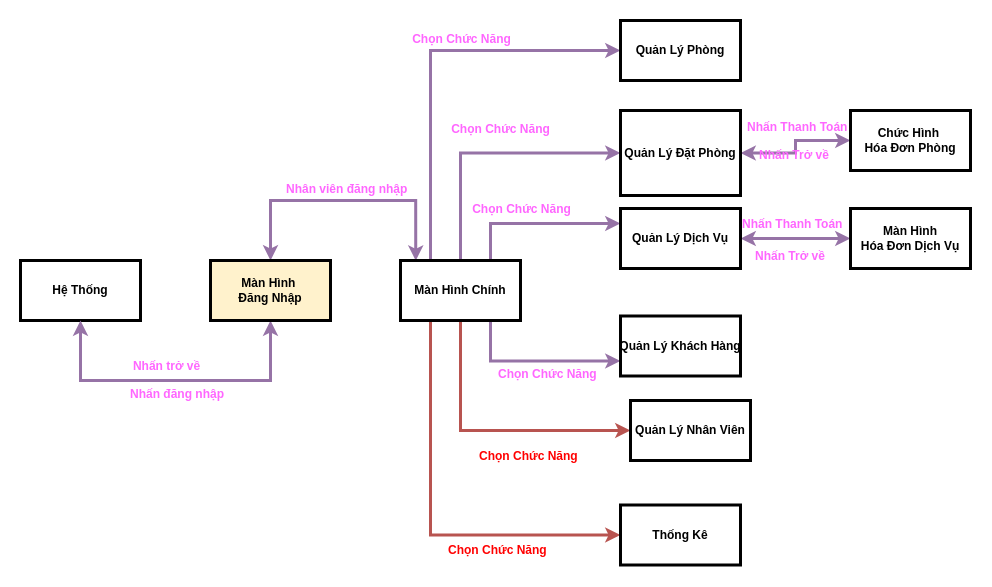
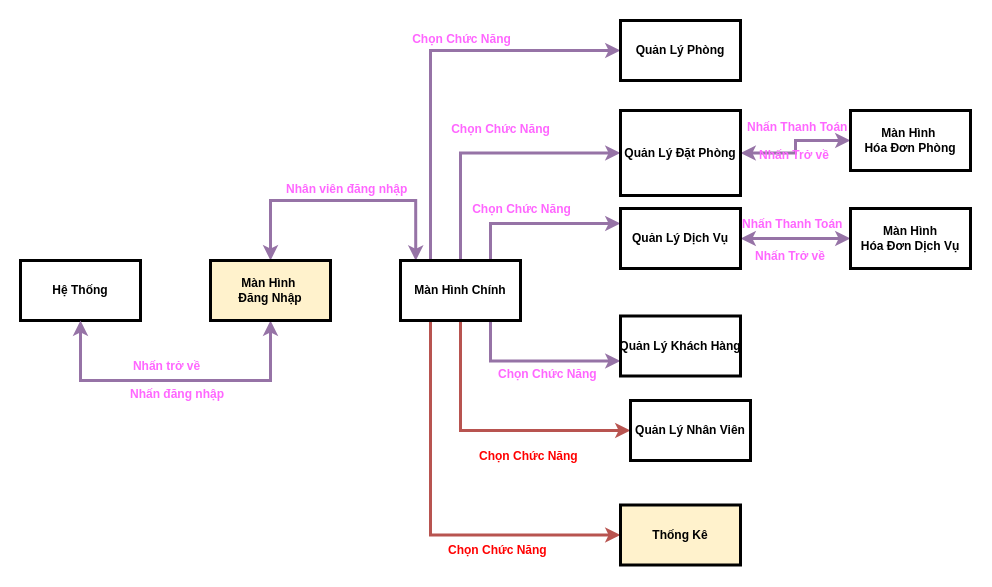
node "Chức Hình Hóa Đơn Phòng": label "Chức Hình Hóa Đơn Phòng" -> "Màn Hình Hóa Đơn Phòng"
node "Thống Kê": fillcolor #ffffff -> #fff2cc
